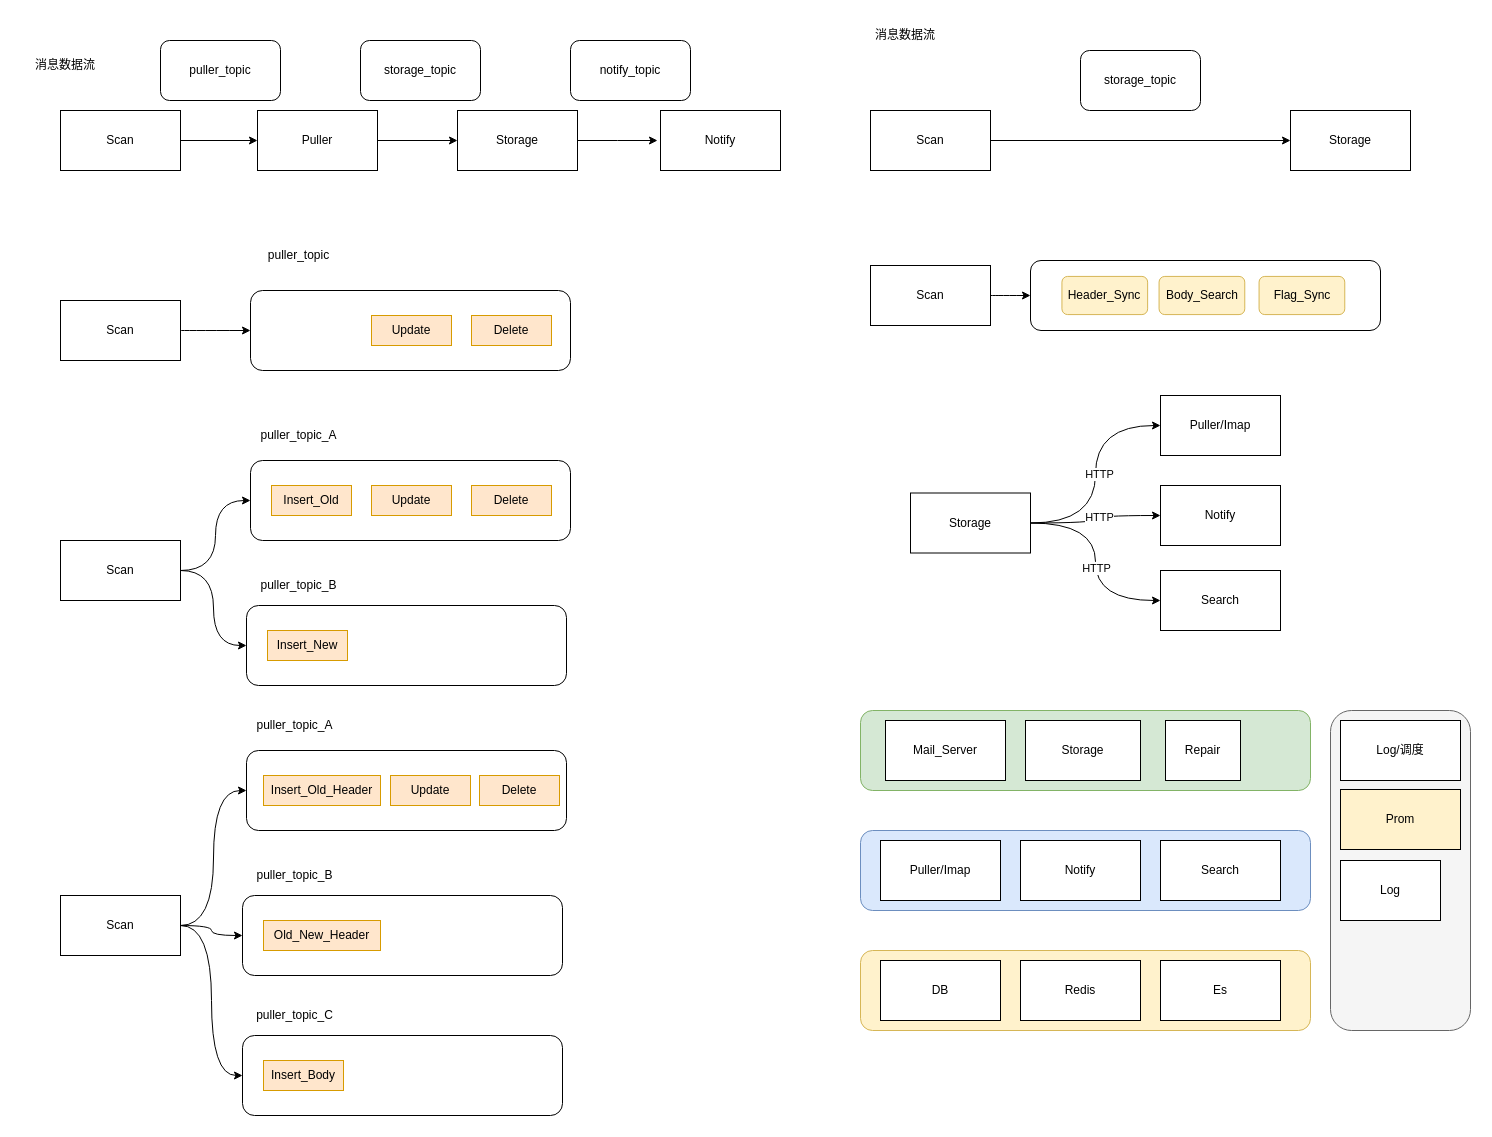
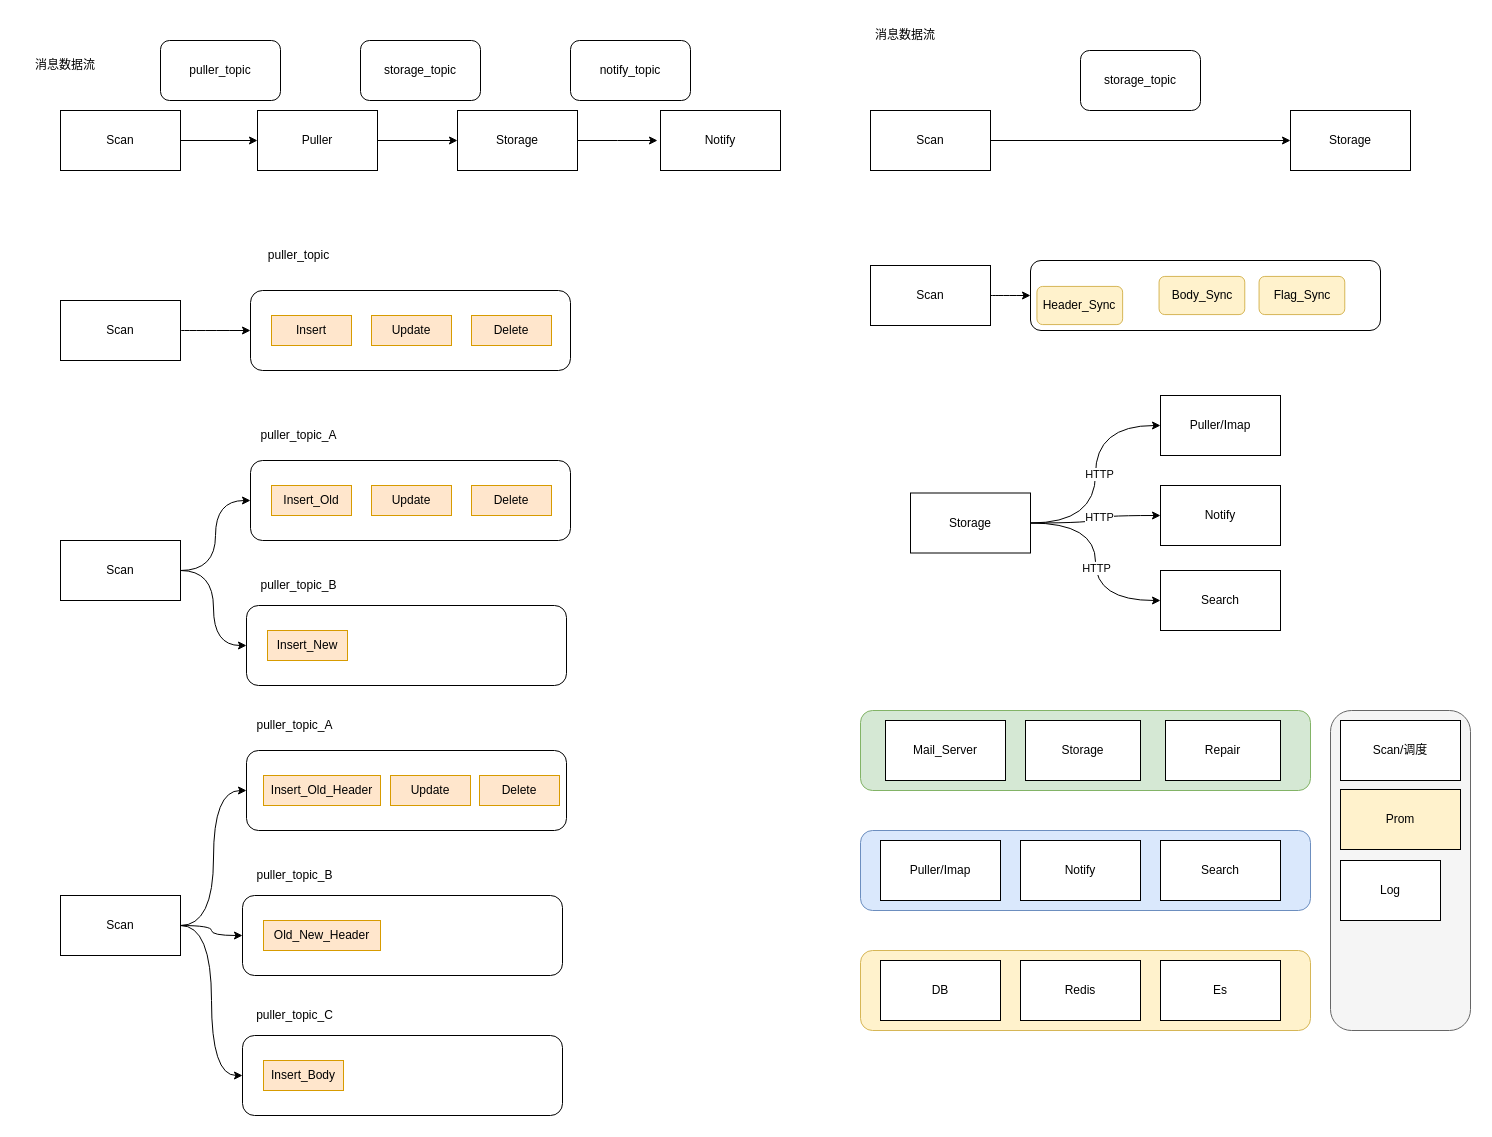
node "Header_Sync": moved (1105, 296) -> (1080, 306)
node "Body_Search": label "Body_Search" -> "Body_Sync"
node "Insert": added
node "Repair": size 75x60 -> 115x60
node "Log/调度": label "Log/调度" -> "Scan/调度"
